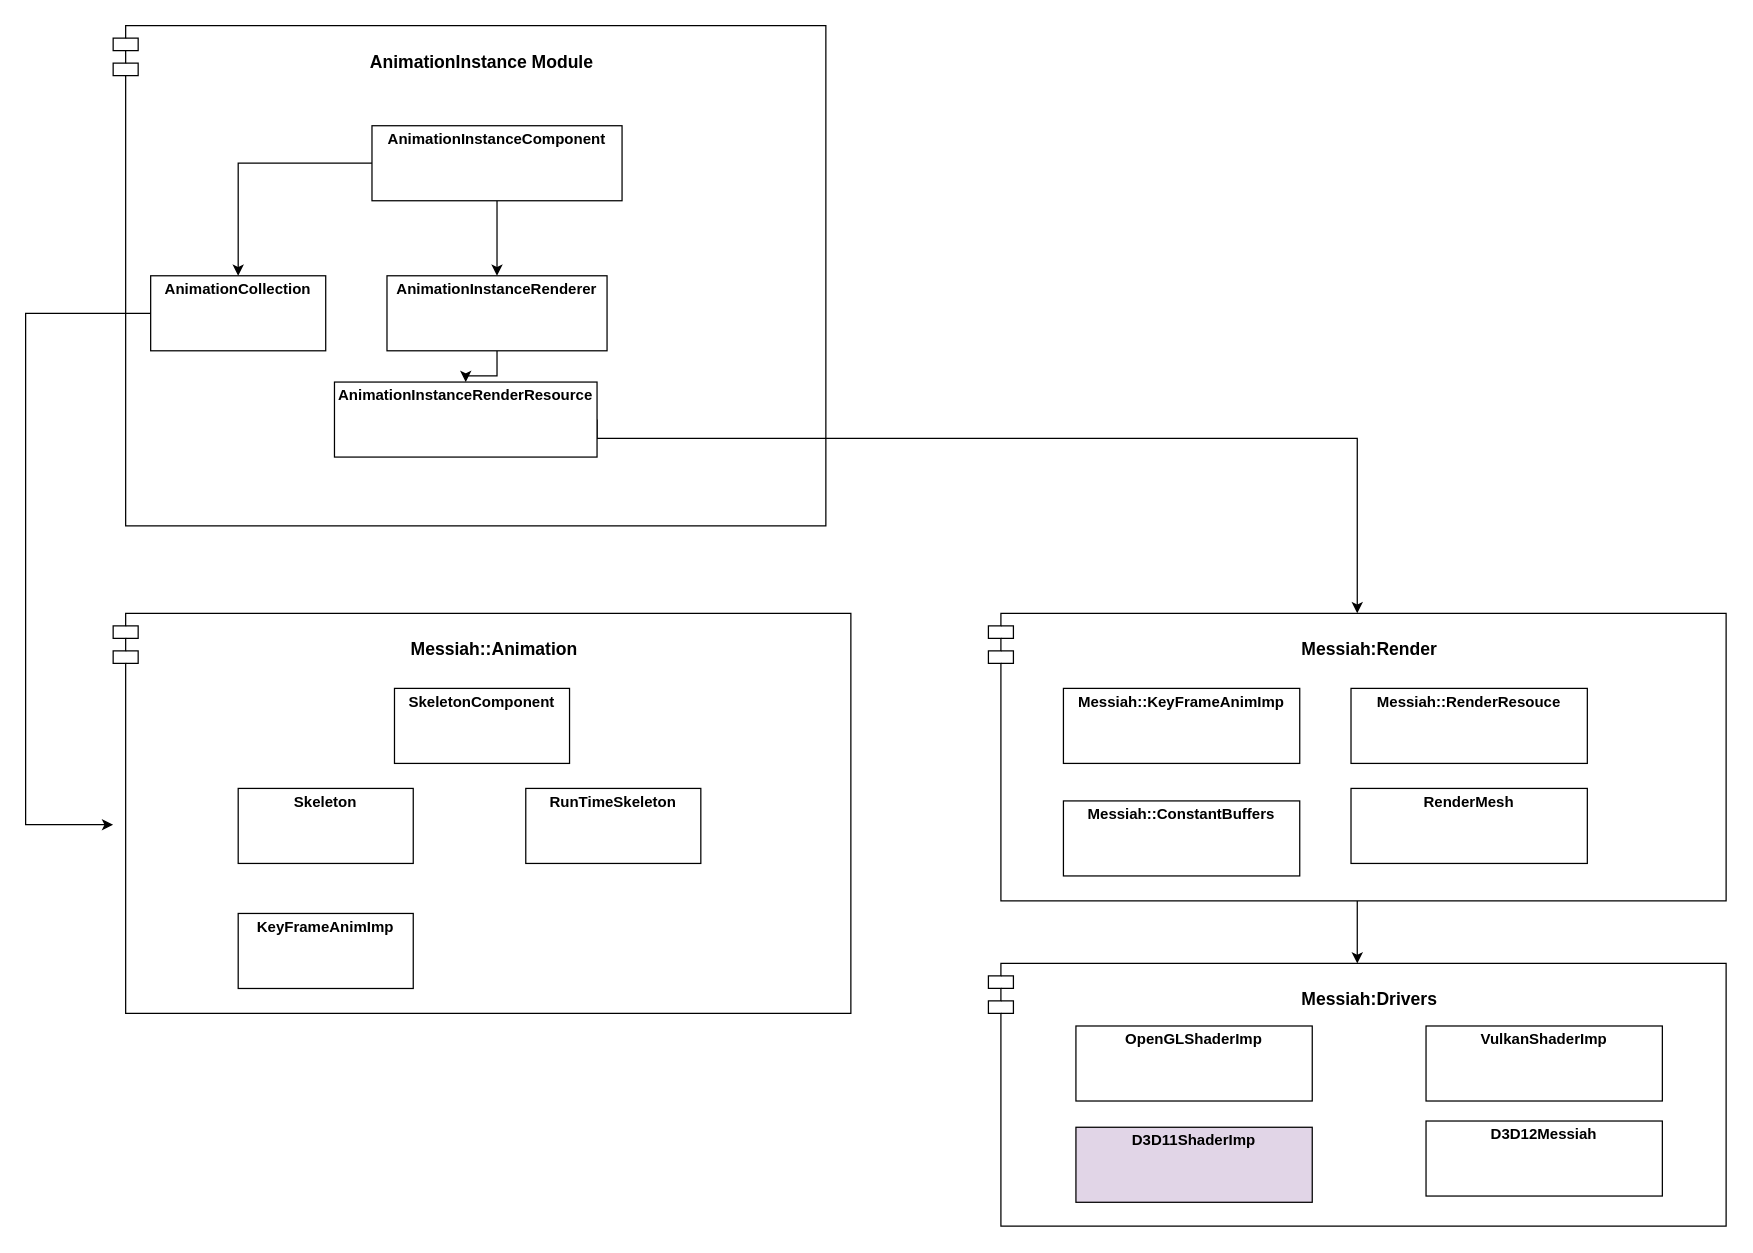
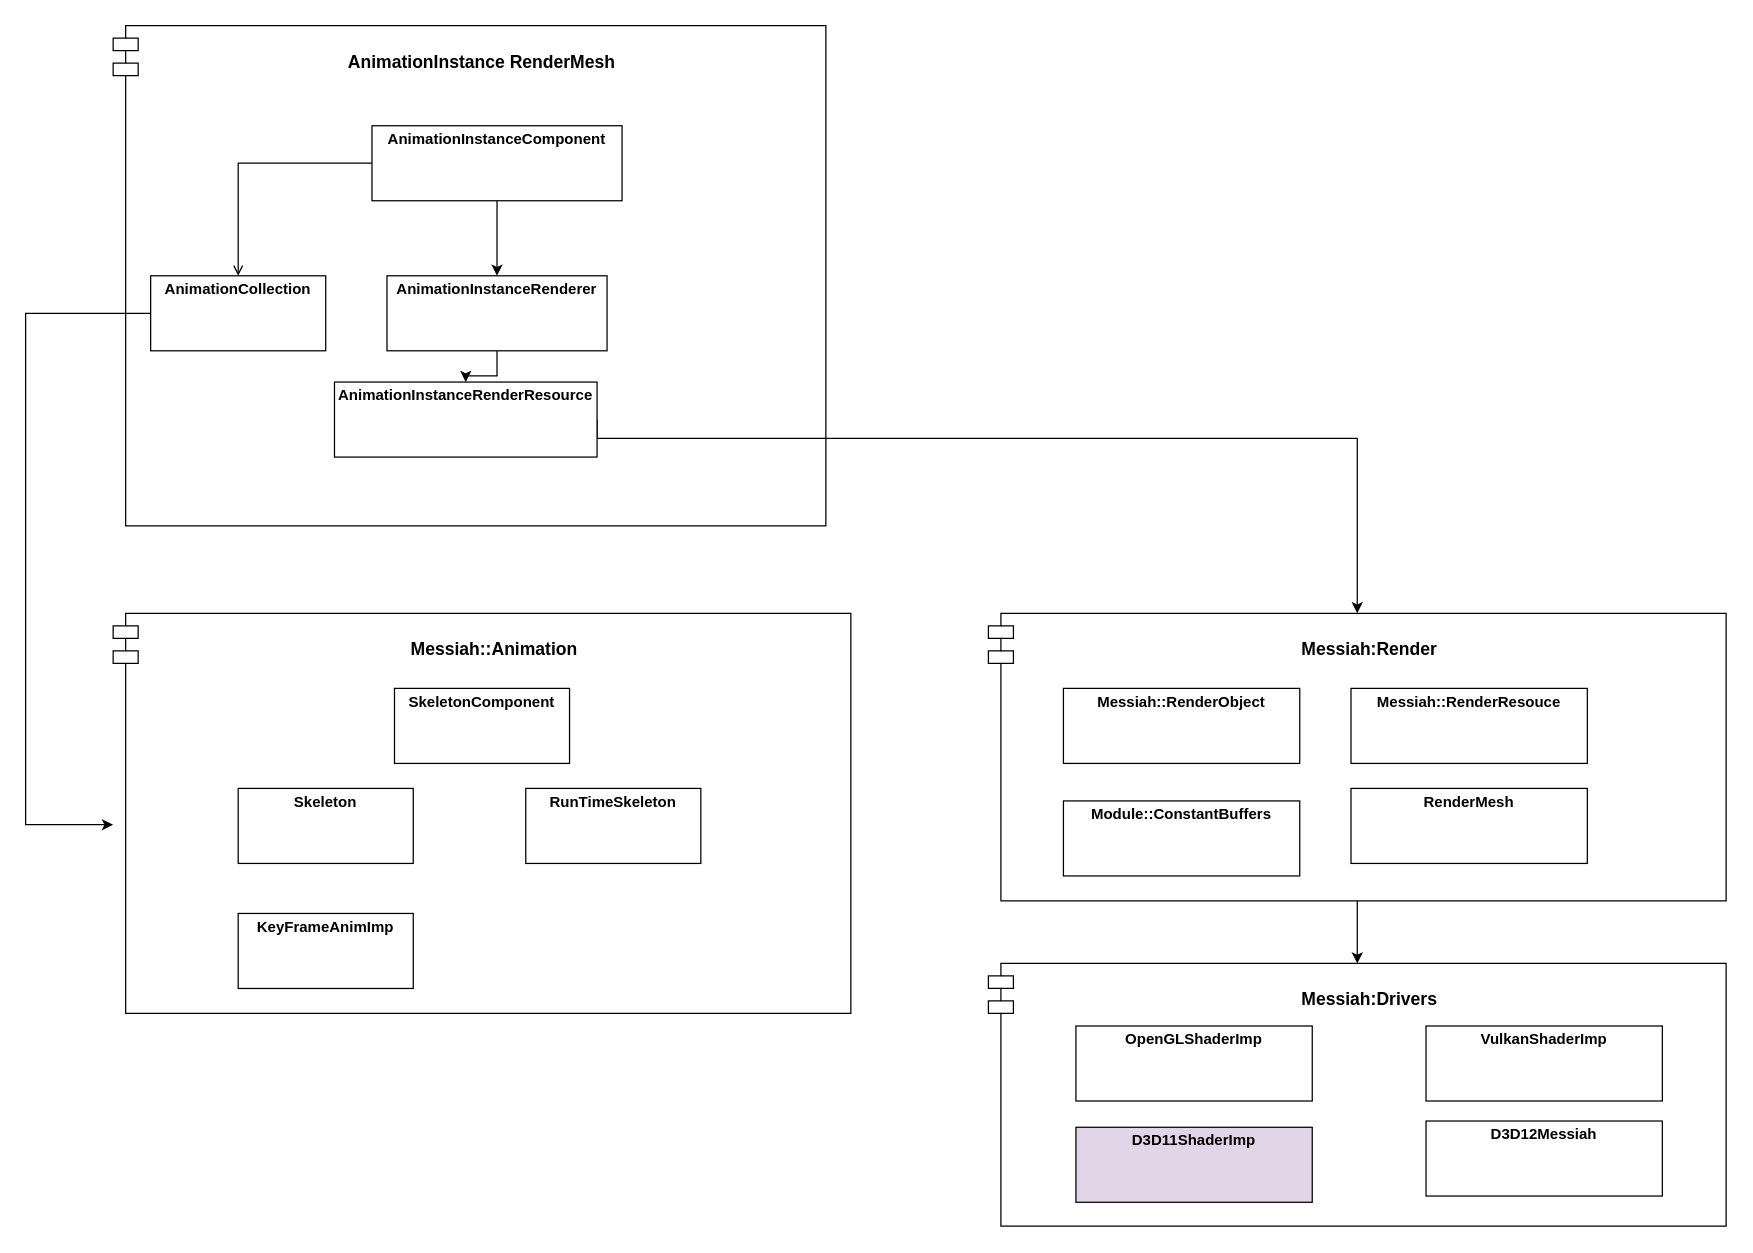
node "AnimationInstance Module": label "AnimationInstance Module" -> "AnimationInstance RenderMesh"
edge "AnimationInstanceComponent" -> "AnimationCollection": arrowhead classic -> open
node "Messiah::KeyFrameAnimImp": label "Messiah::KeyFrameAnimImp" -> "Messiah::RenderObject"
node "Messiah::ConstantBuffers": label "Messiah::ConstantBuffers" -> "Module::ConstantBuffers"
